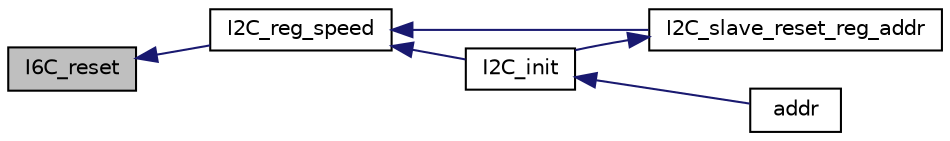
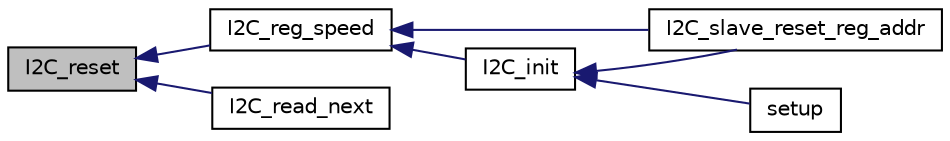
edge "I2C_init" -> "I2C_slave_reset_reg_addr": reversed
node "I6C_reset": label "I6C_reset" -> "I2C_reset"
node "I2C_read_next": added
node "addr": label "addr" -> "setup"
